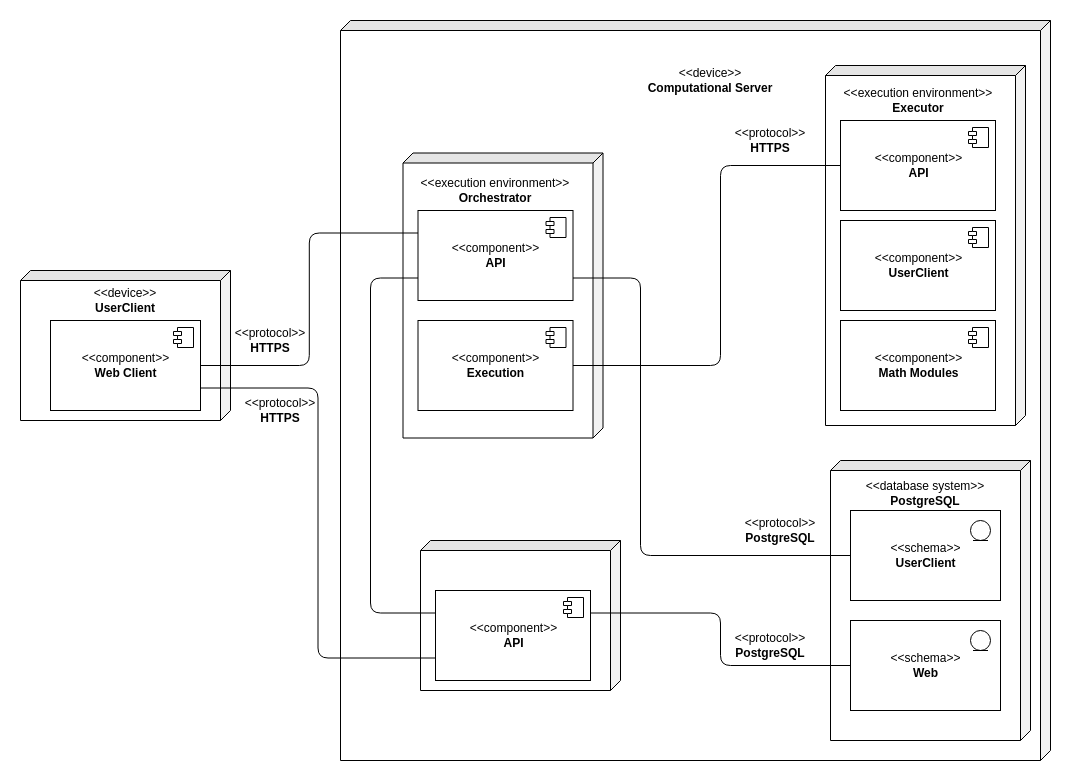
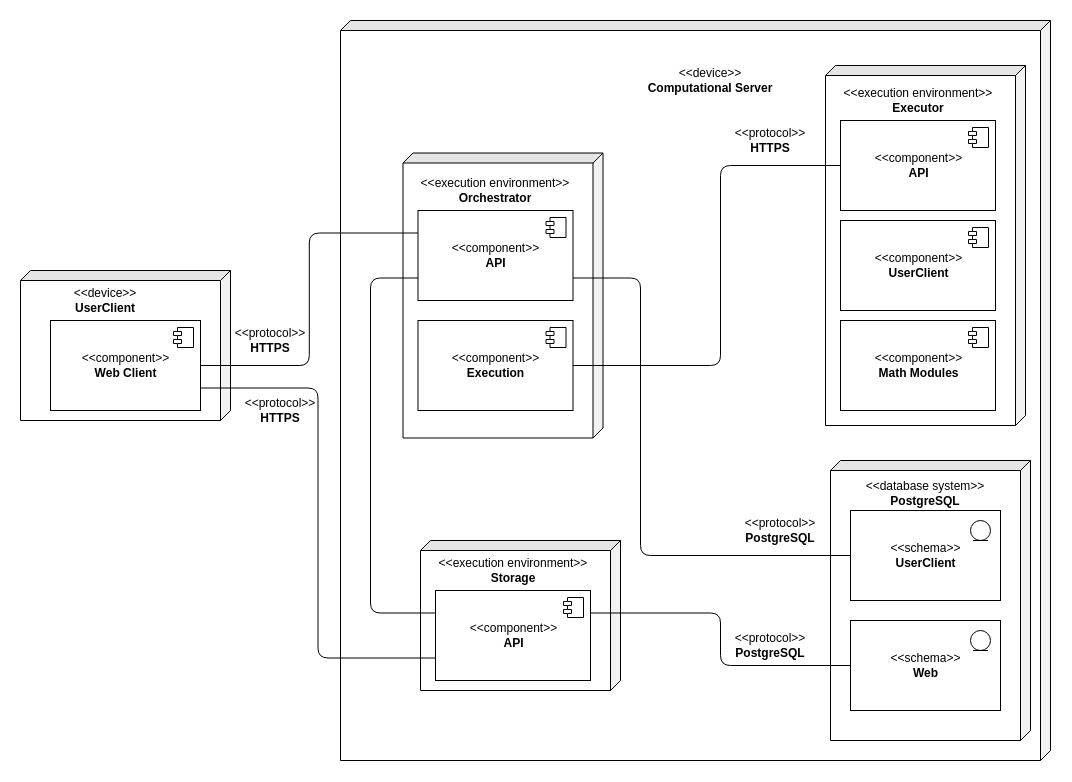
node "<<device>> UserClient": moved (126, 301) -> (106, 301)
node "<<execution environment>> Storage": added
